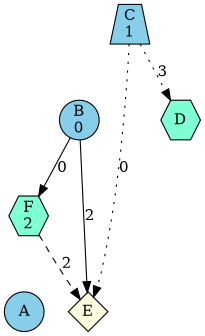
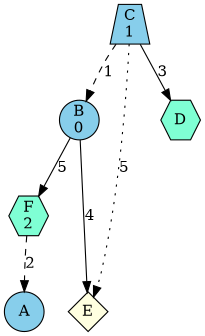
edge "C 1" -> "B 0": added, label "1"
edge "C 1" -> "D": style dotted -> solid
edge "B 0" -> "F 2": label "0" -> "5"
edge "C 1" -> "E": label "0" -> "5"
edge "B 0" -> "E": label "2" -> "4"
edge "F 2" -> "E": now "F 2" -> "A"
